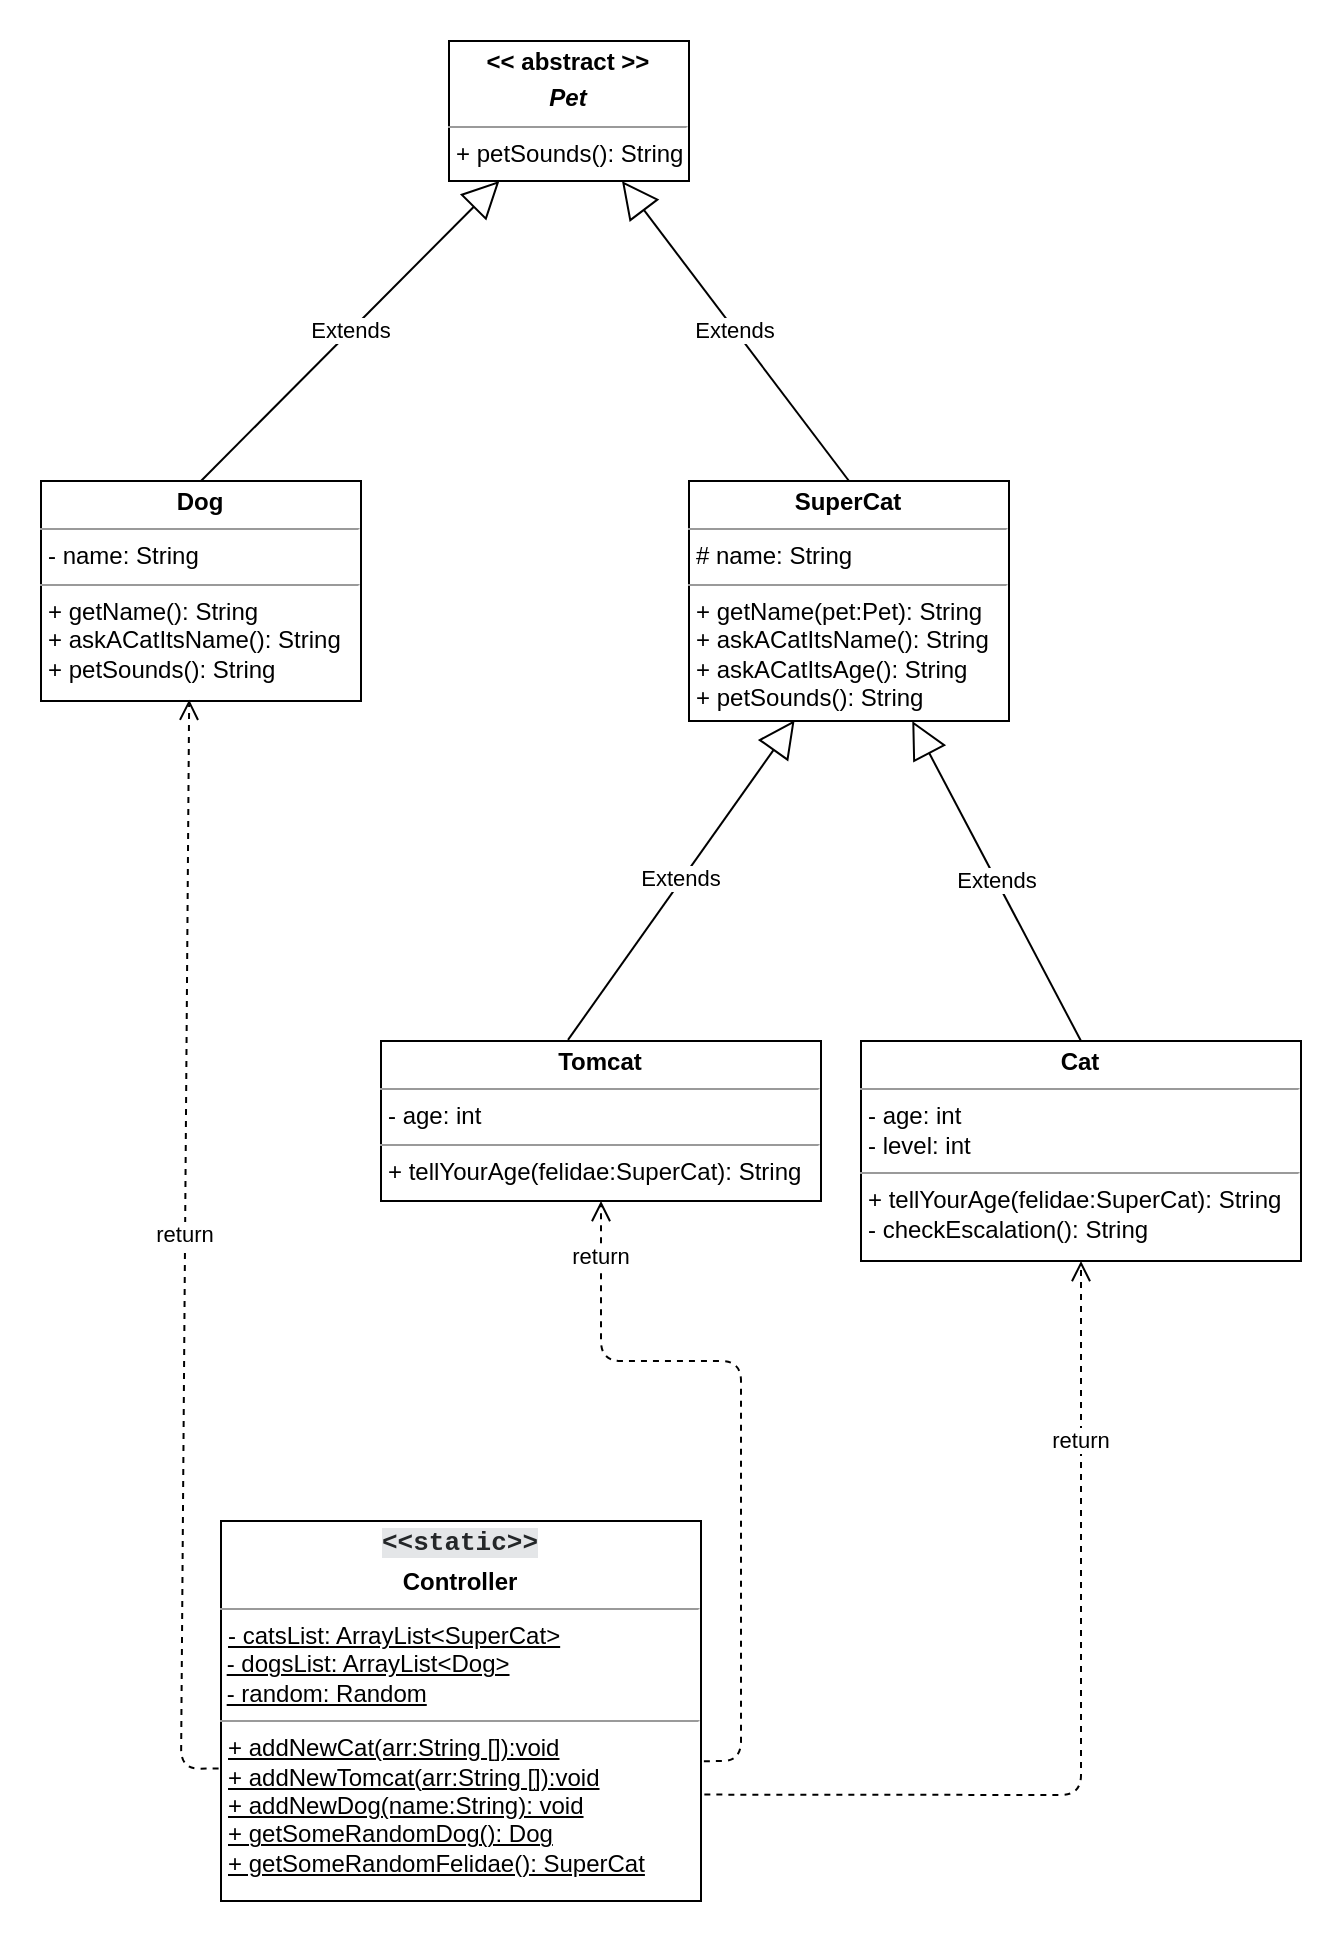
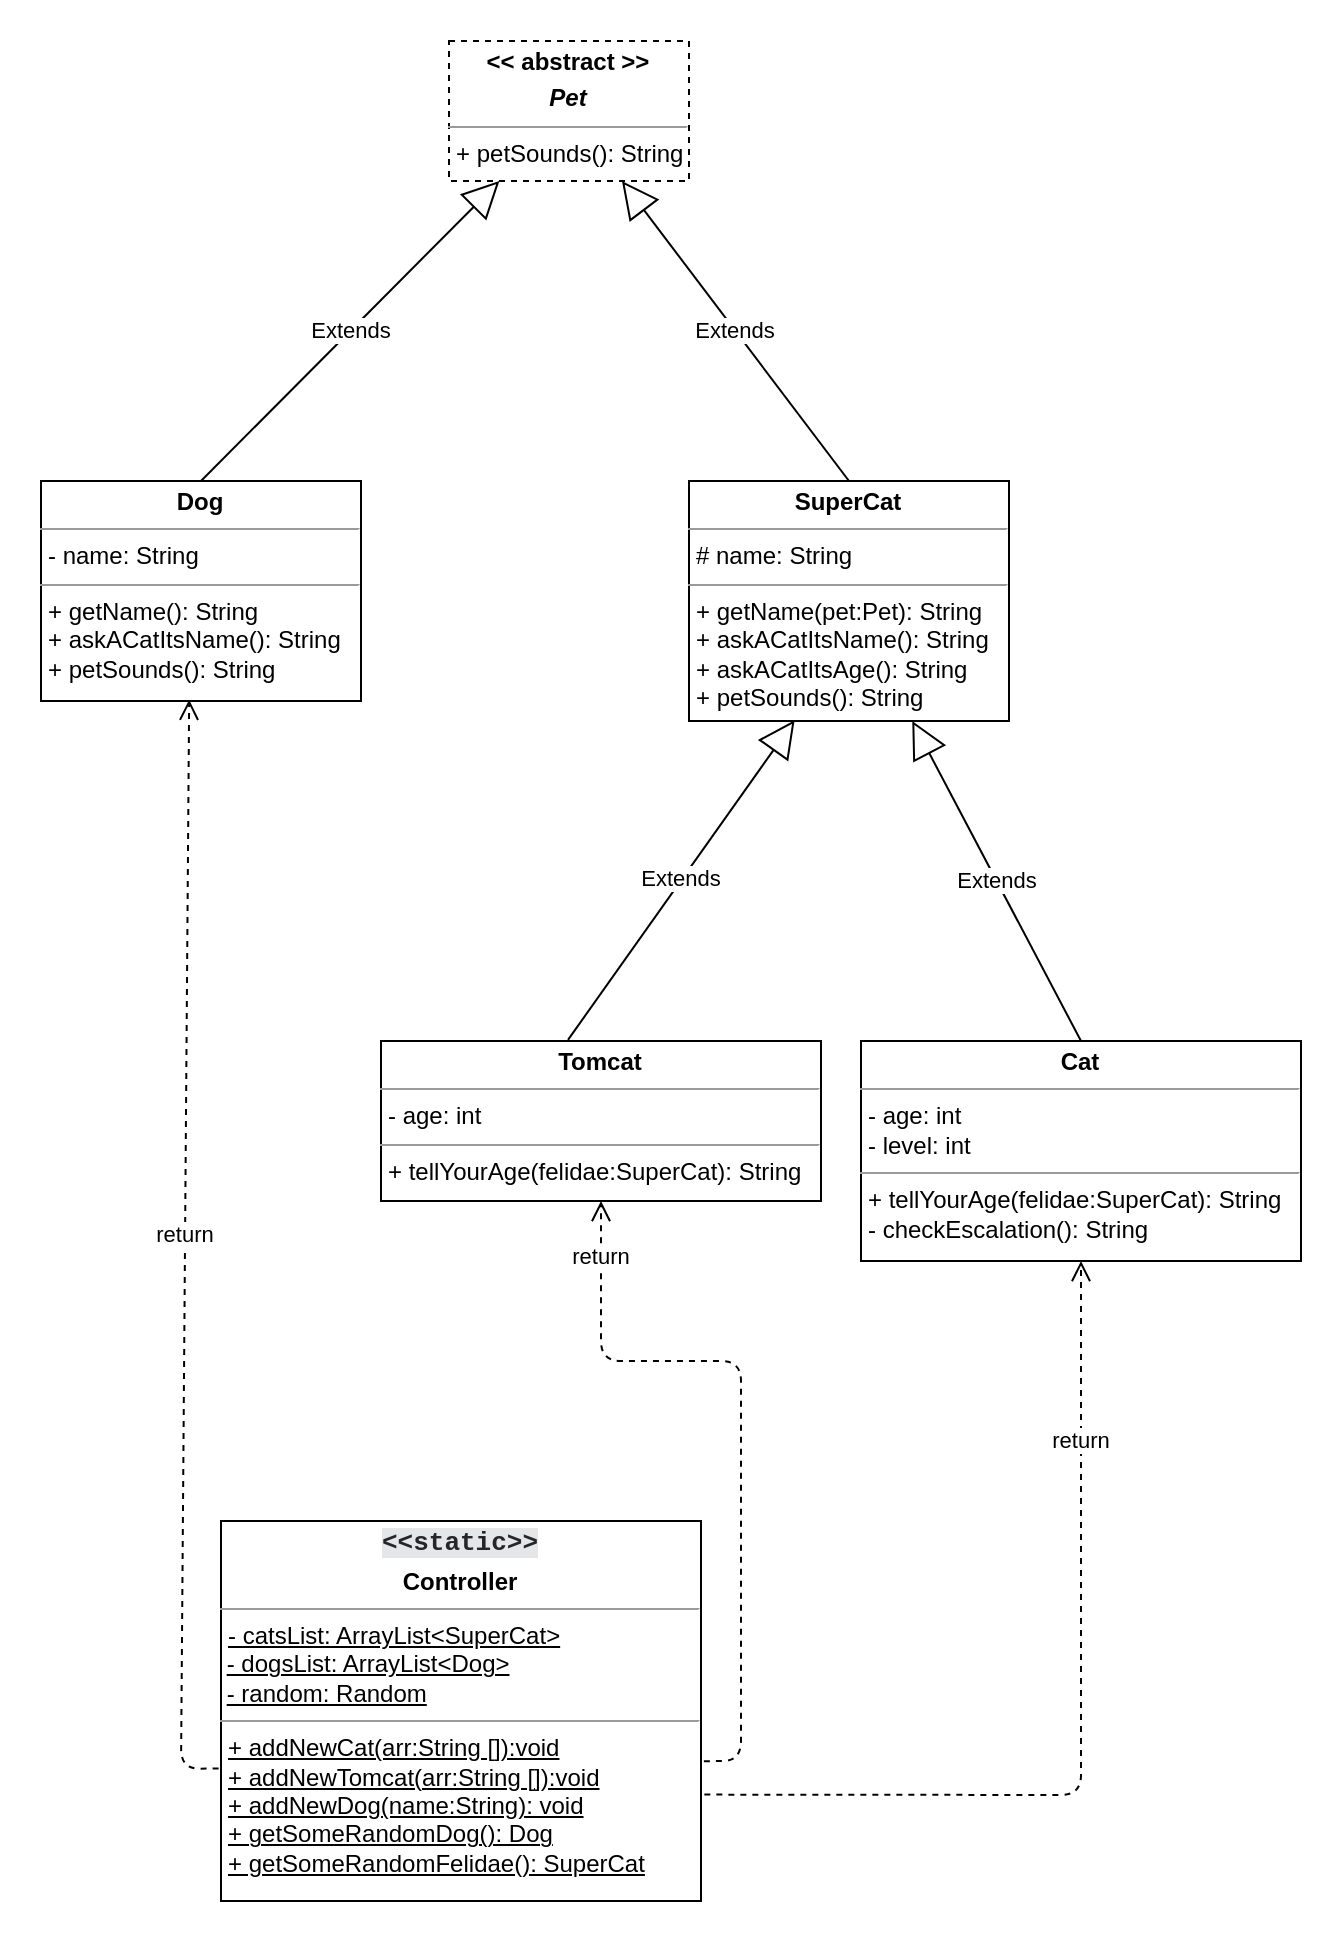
node "<< abstract >> Pet + petSounds(): String": style solid -> dashed
